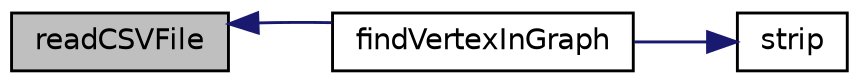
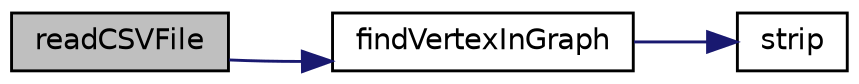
edge "findVertexInGraph" -> "readCSVFile": reversed
